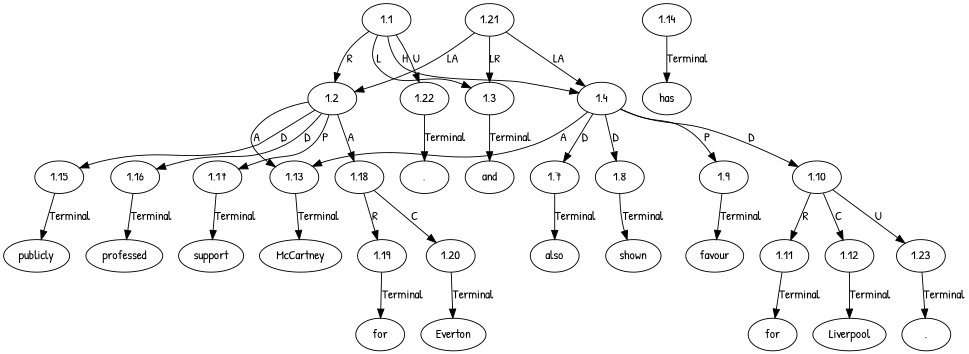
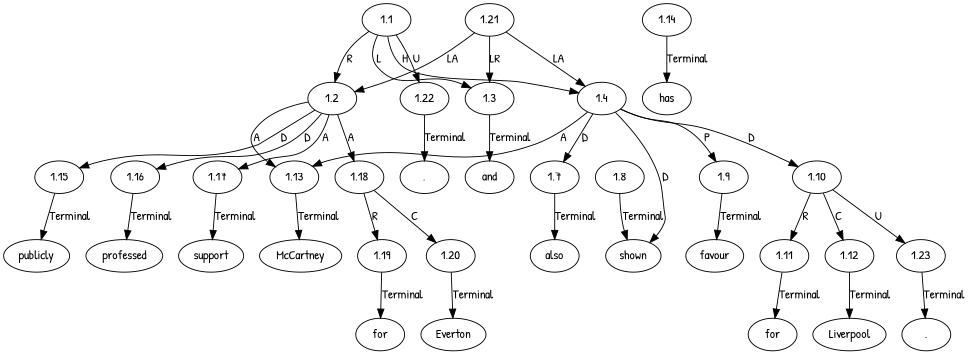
edge "1.4" -> "1.8": now "1.4" -> "shown"
edge "1.2" -> "1.17": label "P" -> "A"
